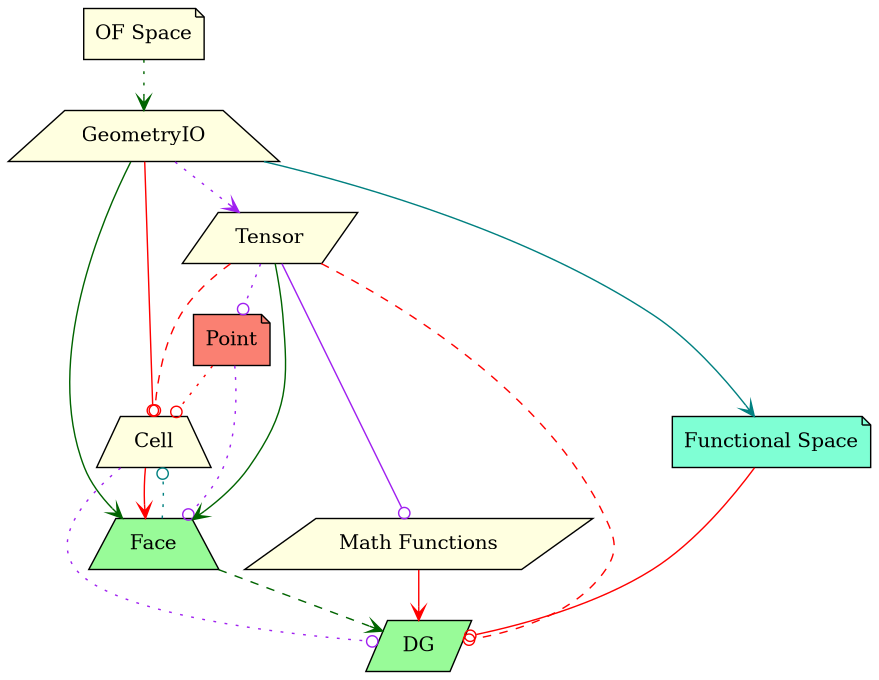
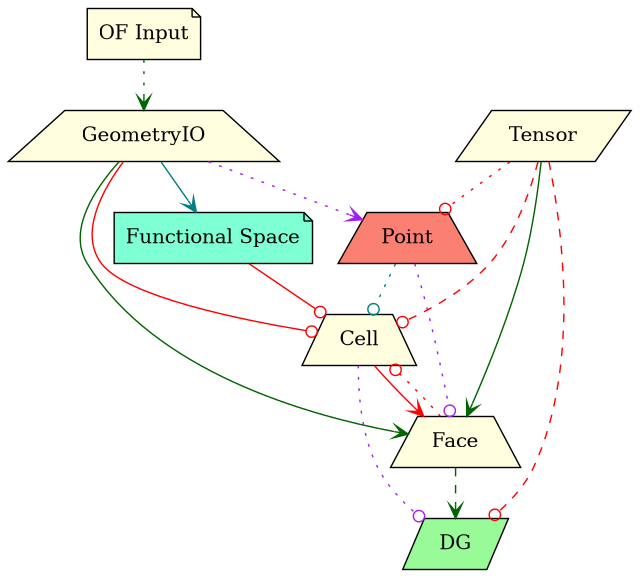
node "OF Space": label "OF Space" -> "OF Input"
edge "GeometryIO" -> "Tensor": now "GeometryIO" -> "Point"
edge "Tensor" -> "Point": color purple -> red
node "Point": shape note -> trapezium
edge "Point" -> "Cell": color red -> teal
edge "Face" -> "Cell": color teal -> red
node "Face": fillcolor palegreen -> lightyellow
node "Math Functions": removed
edge "Functional Space" -> "DG": now "Functional Space" -> "Cell"
